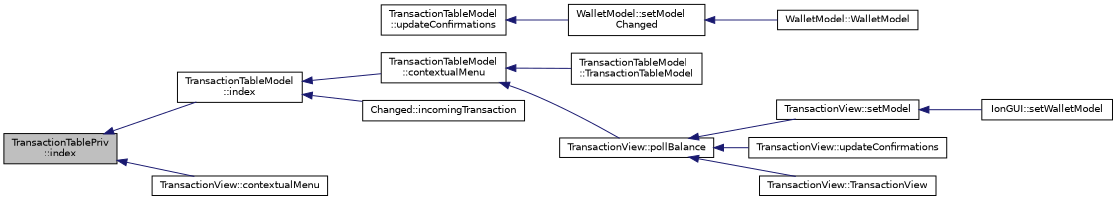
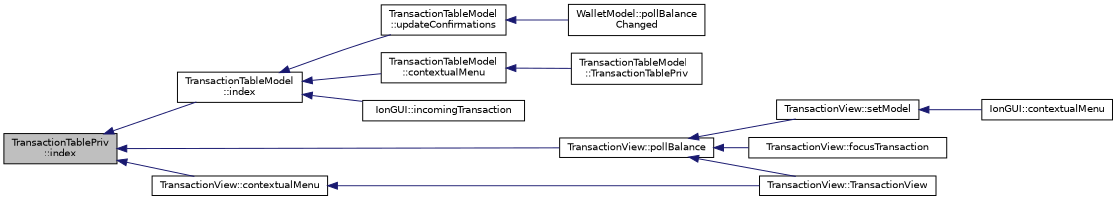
node "WalletModel::setModel Changed": label "WalletModel::setModel Changed" -> "WalletModel::pollBalance Changed"
node "WalletModel::WalletModel": removed
edge "TransactionTableModel ::updateConfirmations" -> "TransactionTableModel ::index": added
node "TransactionTableModel ::TransactionTableModel": label "TransactionTableModel ::TransactionTableModel" -> "TransactionTableModel ::TransactionTablePriv"
edge "TransactionView::pollBalance" -> "TransactionTableModel ::contextualMenu": now "TransactionView::pollBalance" -> "TransactionTablePriv ::index"
node "IonGUI::setWalletModel": label "IonGUI::setWalletModel" -> "IonGUI::contextualMenu"
node "Changed::incomingTransaction": label "Changed::incomingTransaction" -> "IonGUI::incomingTransaction"
node "TransactionView::updateConfirmations": label "TransactionView::updateConfirmations" -> "TransactionView::focusTransaction"
edge "TransactionView::TransactionView" -> "TransactionView::contextualMenu": added
